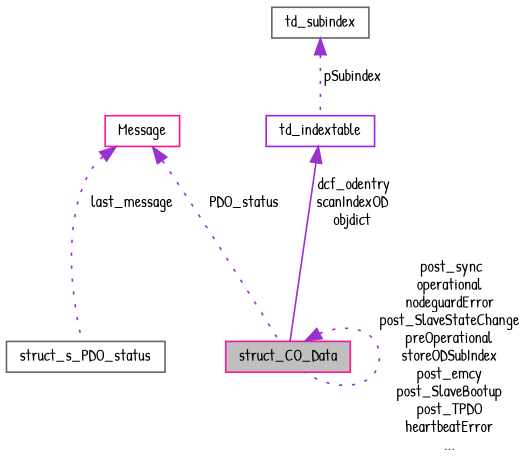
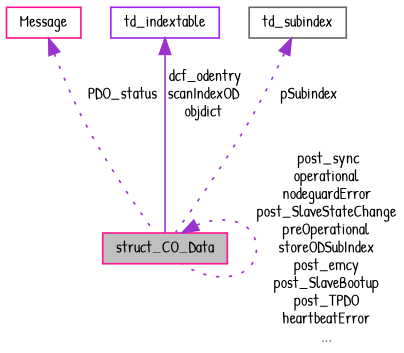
edge "td_indextable" -> "td_subindex": now "struct_CO_Data" -> "td_subindex"
node "struct_s_PDO_status": removed
